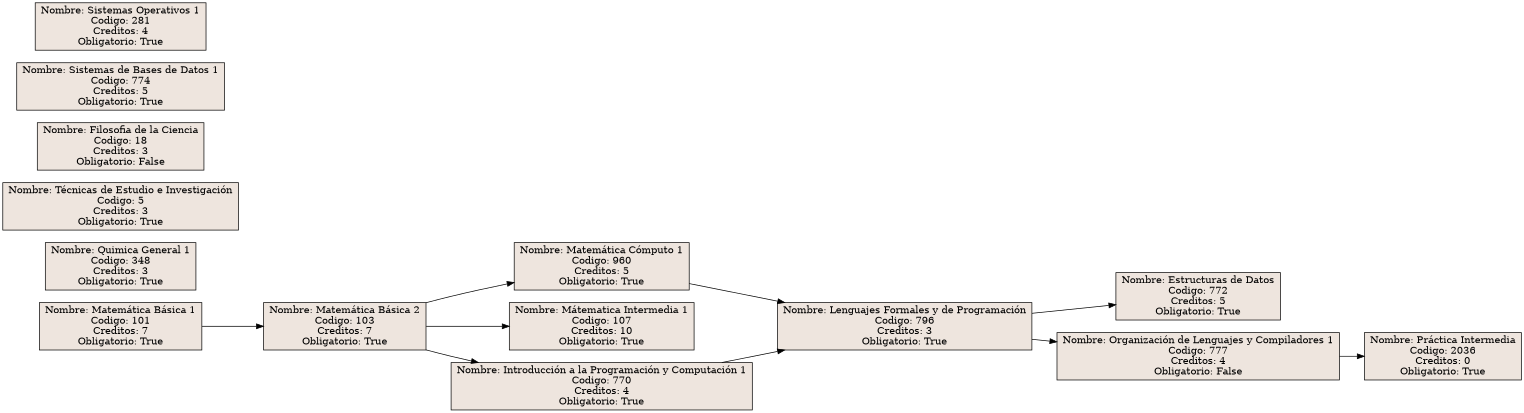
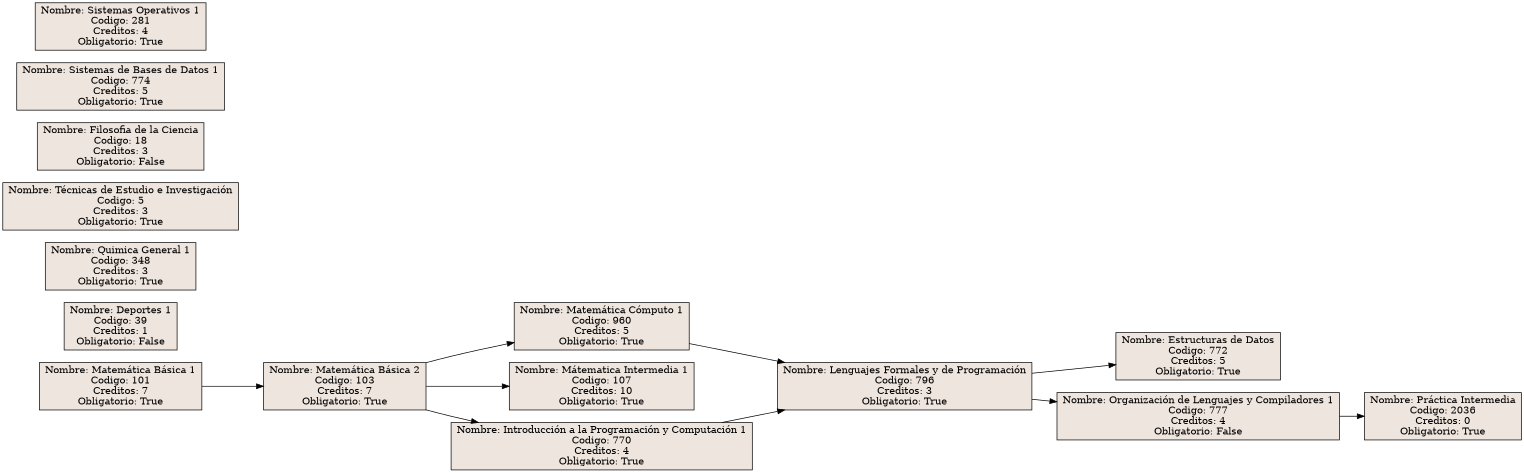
node "Nombre: Deportes 1 Codigo: 39 Creditos: 1 Obligatorio: False": added
